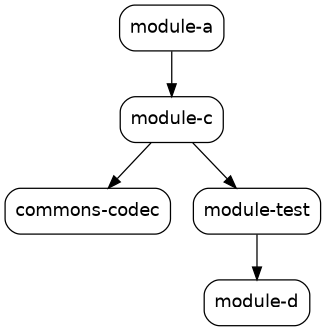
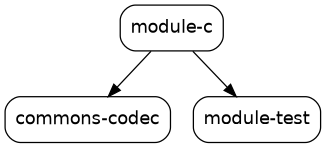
node "module-a": removed
node "module-d": removed
